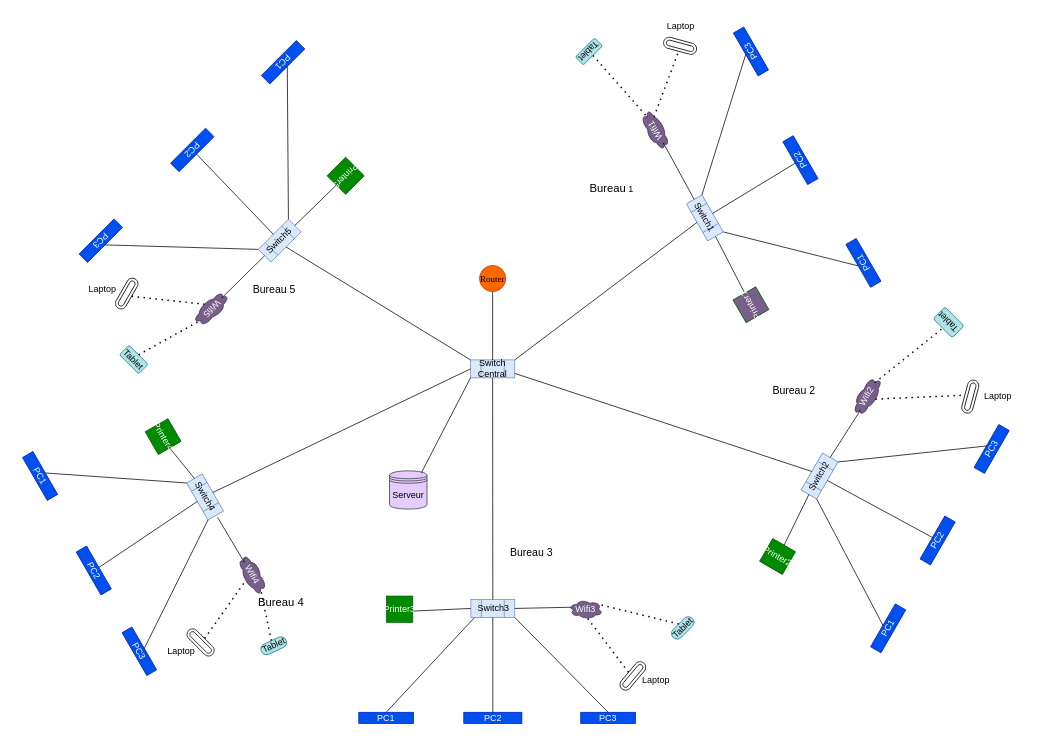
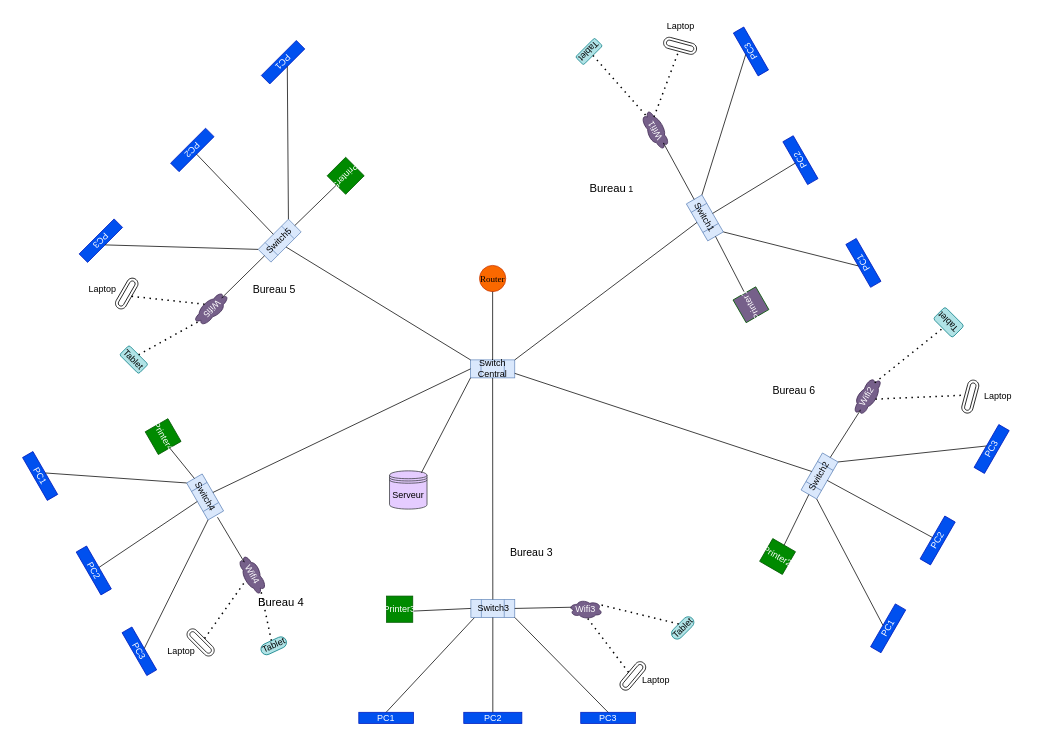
node "Bureau 2": label "Bureau 2" -> "Bureau 6"
